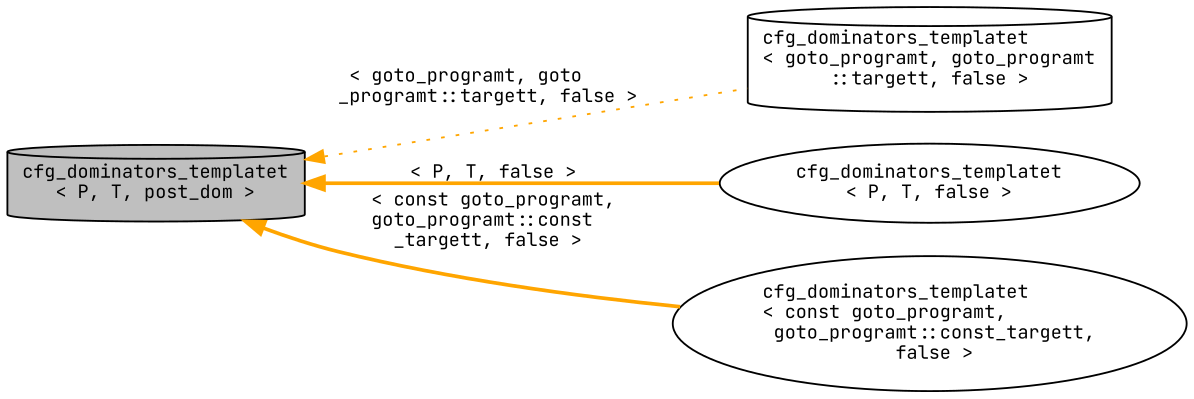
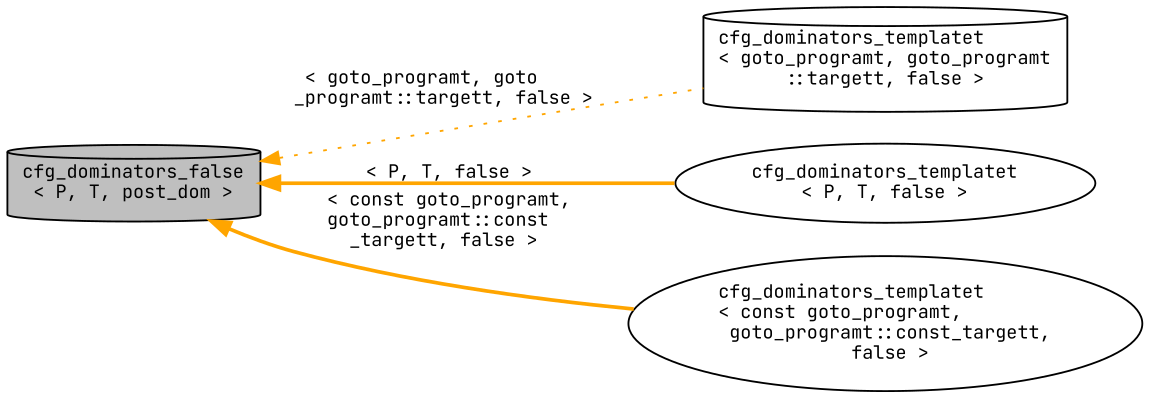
node "cfg_dominators_templatet < P, T, post_dom >": label "cfg_dominators_templatet < P, T, post_dom >" -> "cfg_dominators_false < P, T, post_dom >"
